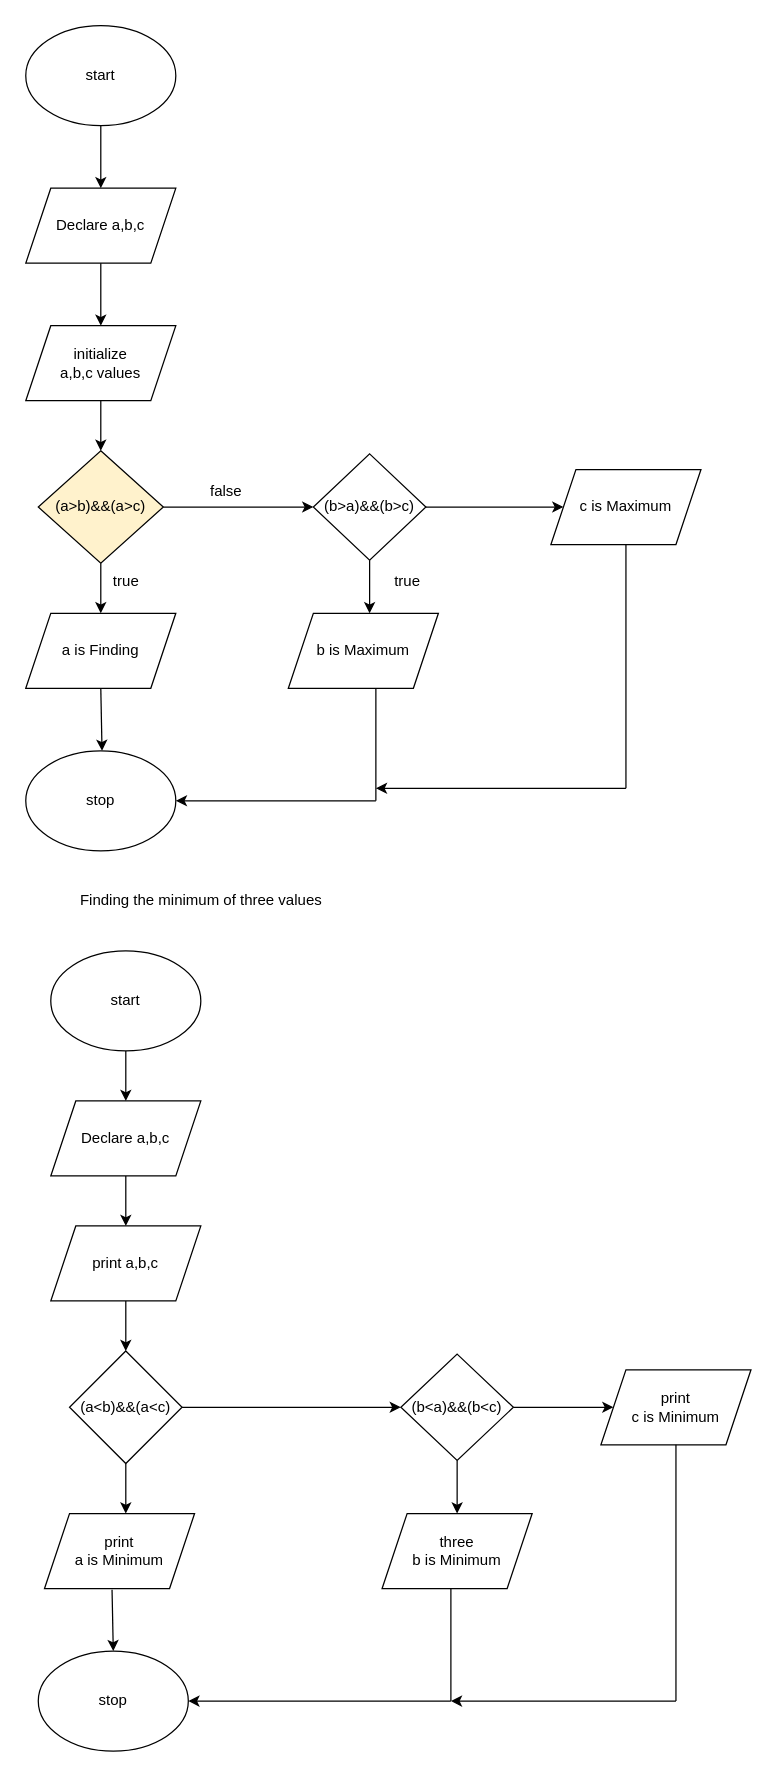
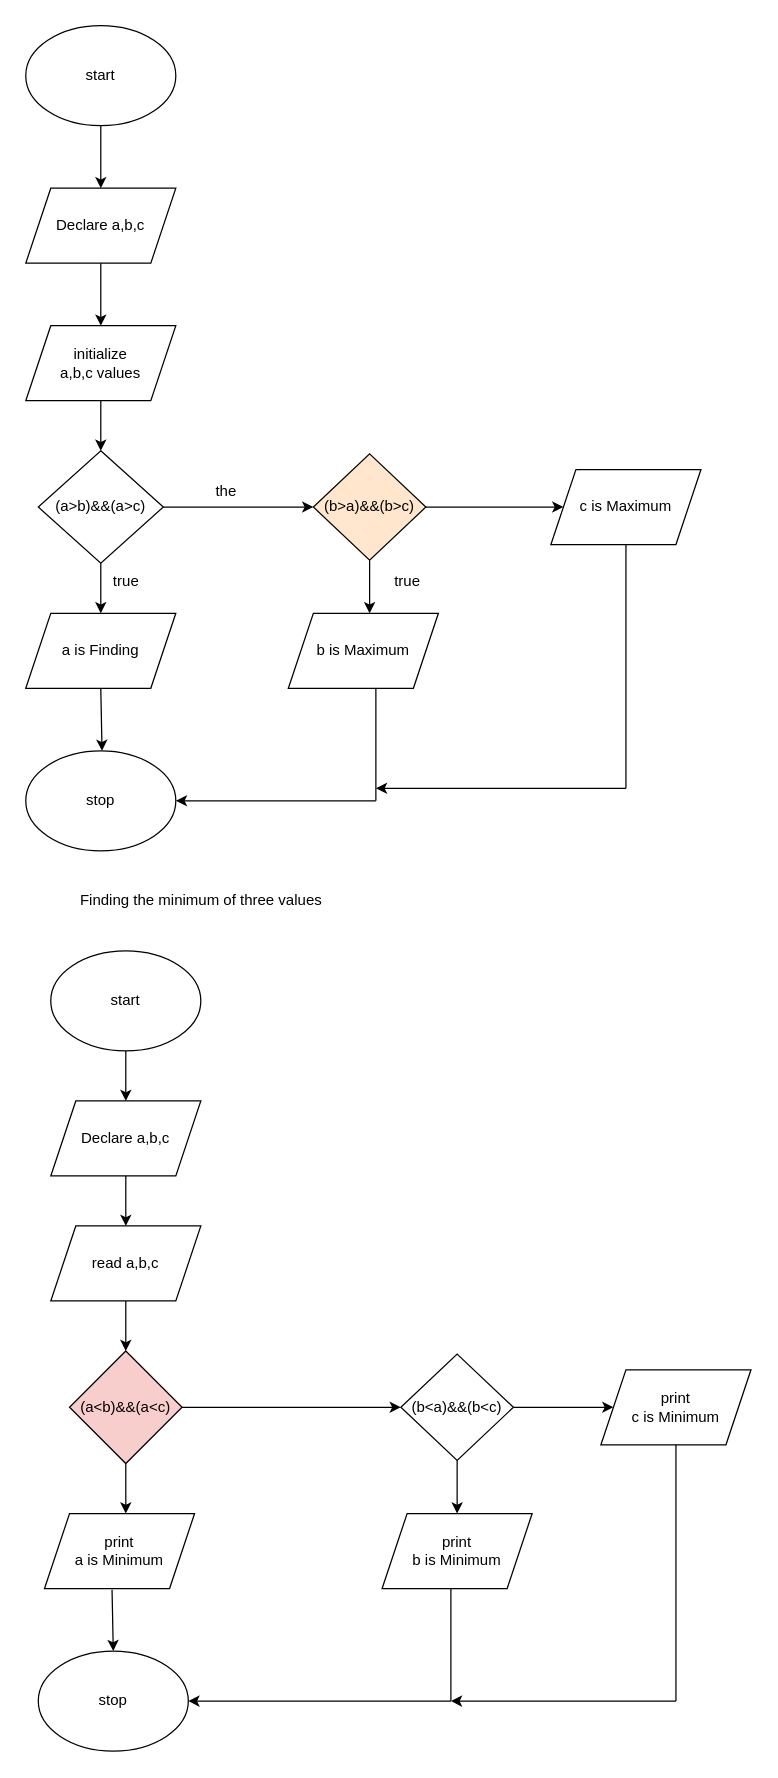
node "false": label "false" -> "the"
node "(a>b)&&(a>c)": fillcolor #fff2cc -> #ffffff
node "(b>a)&&(b>c)": fillcolor #ffffff -> #ffe6cc
node "print a,b,c": label "print a,b,c" -> "read a,b,c"
node "(a<b)&&(a<c)": fillcolor #ffffff -> #f8cecc
node "three b is Minimum": label "three b is Minimum" -> "print b is Minimum"
